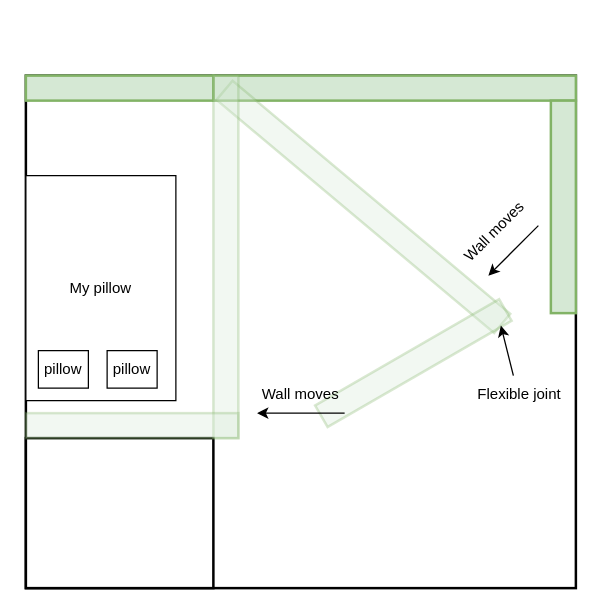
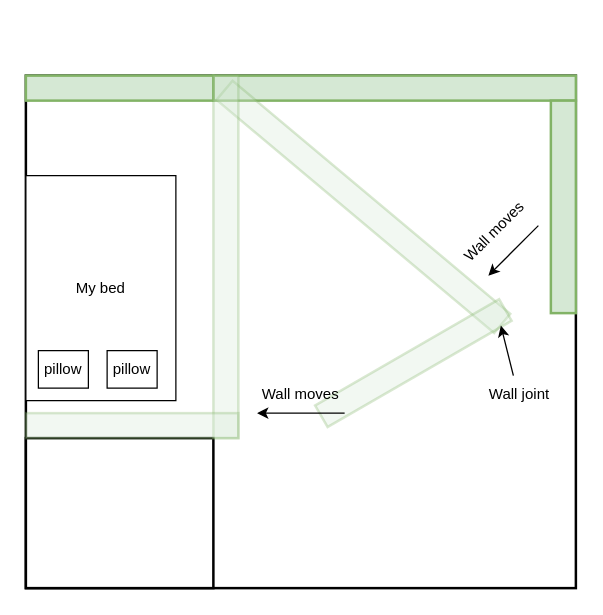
node "My pillow": label "My pillow" -> "My bed"
node "Flexible joint": label "Flexible joint" -> "Wall joint"
